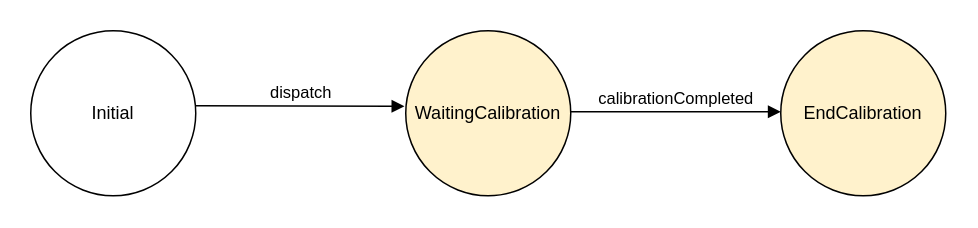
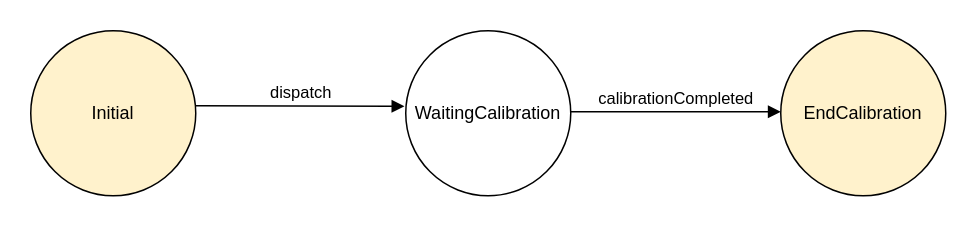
node "Initial": fillcolor #ffffff -> #fff2cc
node "WaitingCalibration": fillcolor #fff2cc -> #ffffff
